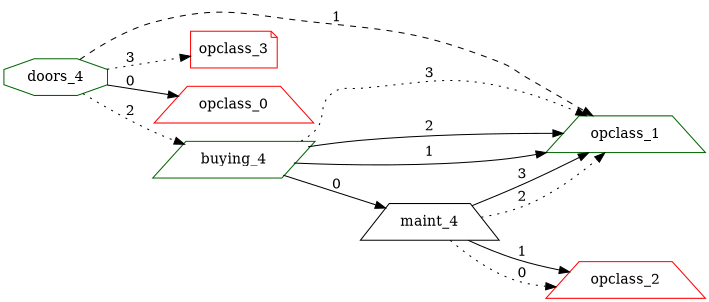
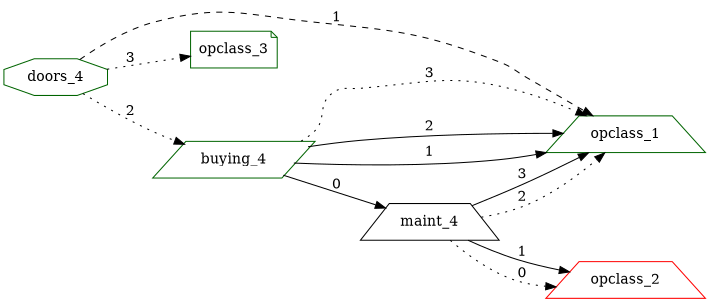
node "opclass_3": color red -> darkgreen
node "opclass_0": removed
